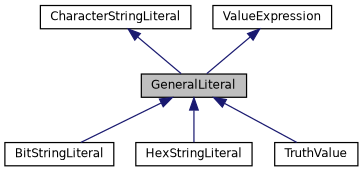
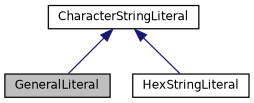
node "ValueExpression": removed
edge "HexStringLiteral" -> "GeneralLiteral": now "HexStringLiteral" -> "CharacterStringLiteral"
node "BitStringLiteral": removed
node "TruthValue": removed
